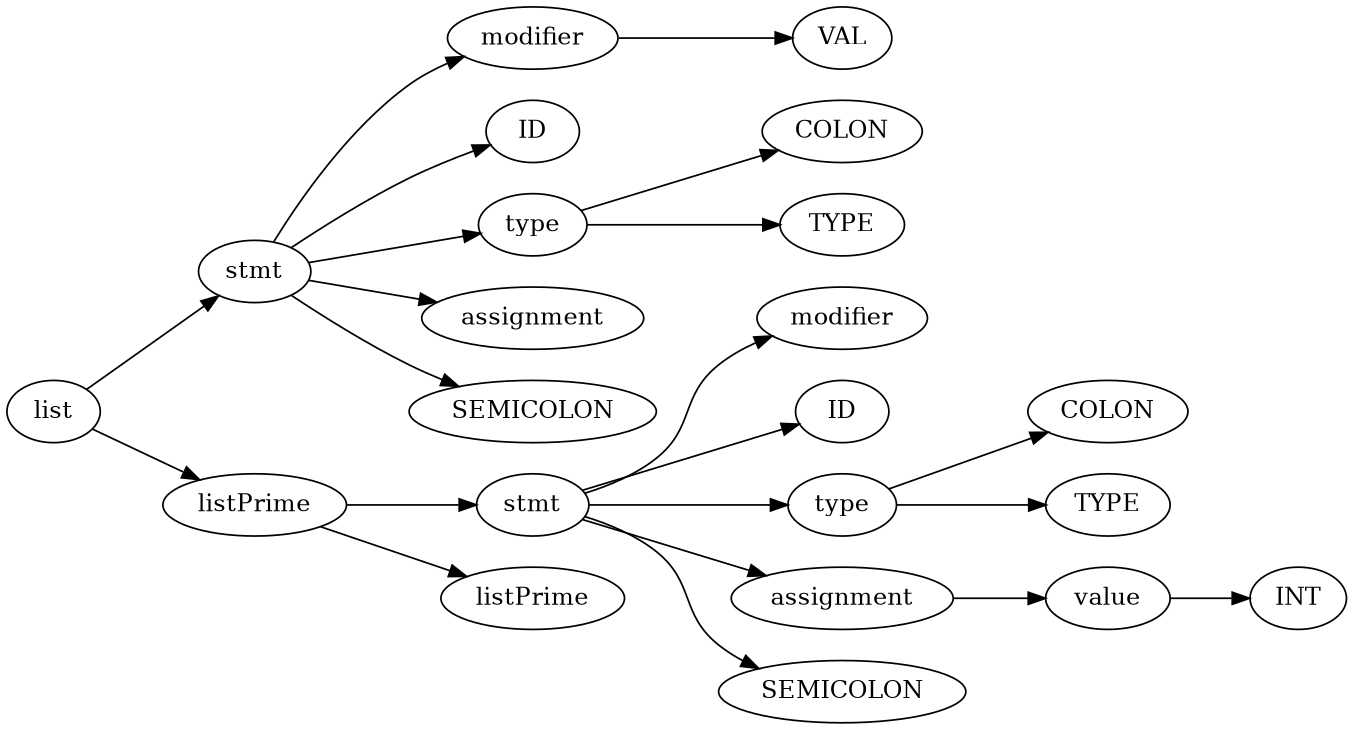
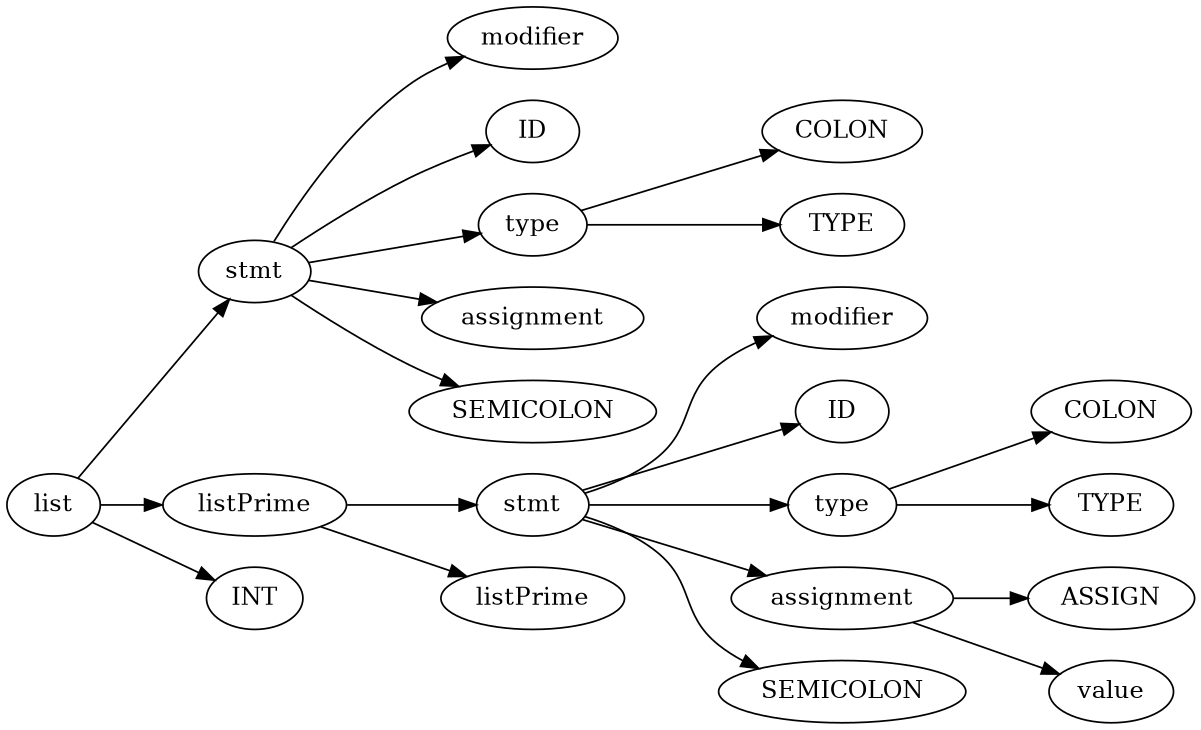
node "VAL": removed
node "ASSIGN": added
edge "value" -> "INT": now "list" -> "INT"
